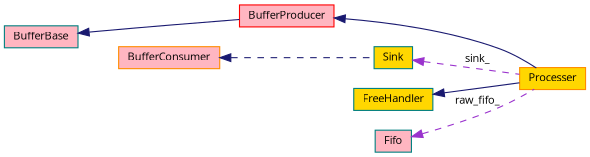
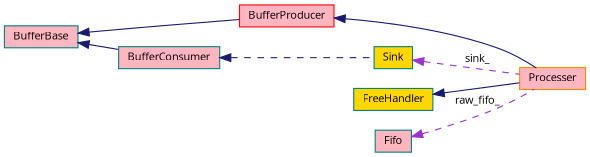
edge "BufferConsumer" -> "BufferBase": added
node "BufferConsumer": color darkorange -> teal
node "Processer": fillcolor gold -> lightpink
